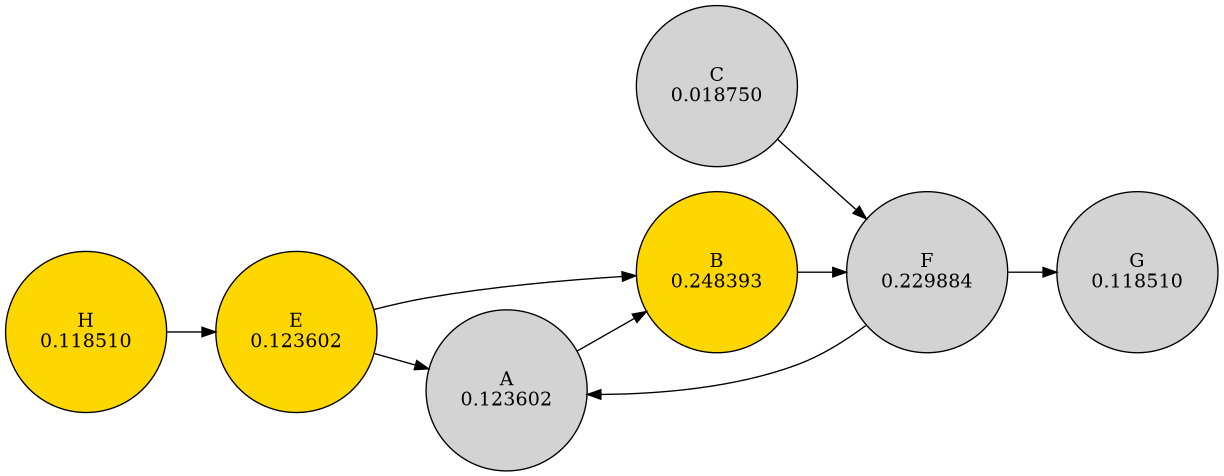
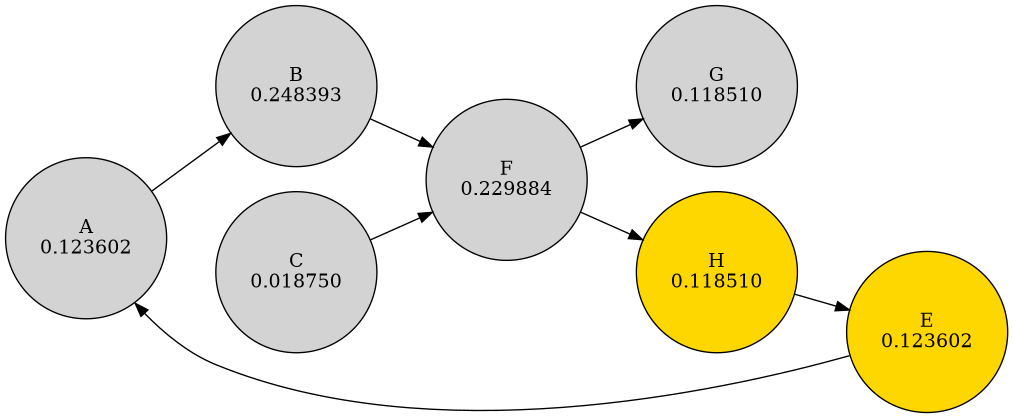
node "B 0.248393": fillcolor gold -> lightgrey
edge "E 0.123602" -> "B 0.248393": removed
edge "F 0.229884" -> "A 0.123602": now "F 0.229884" -> "H 0.118510"
